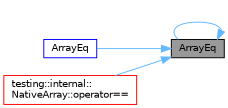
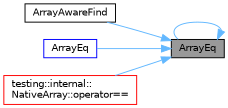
node "ArrayAwareFind": added
